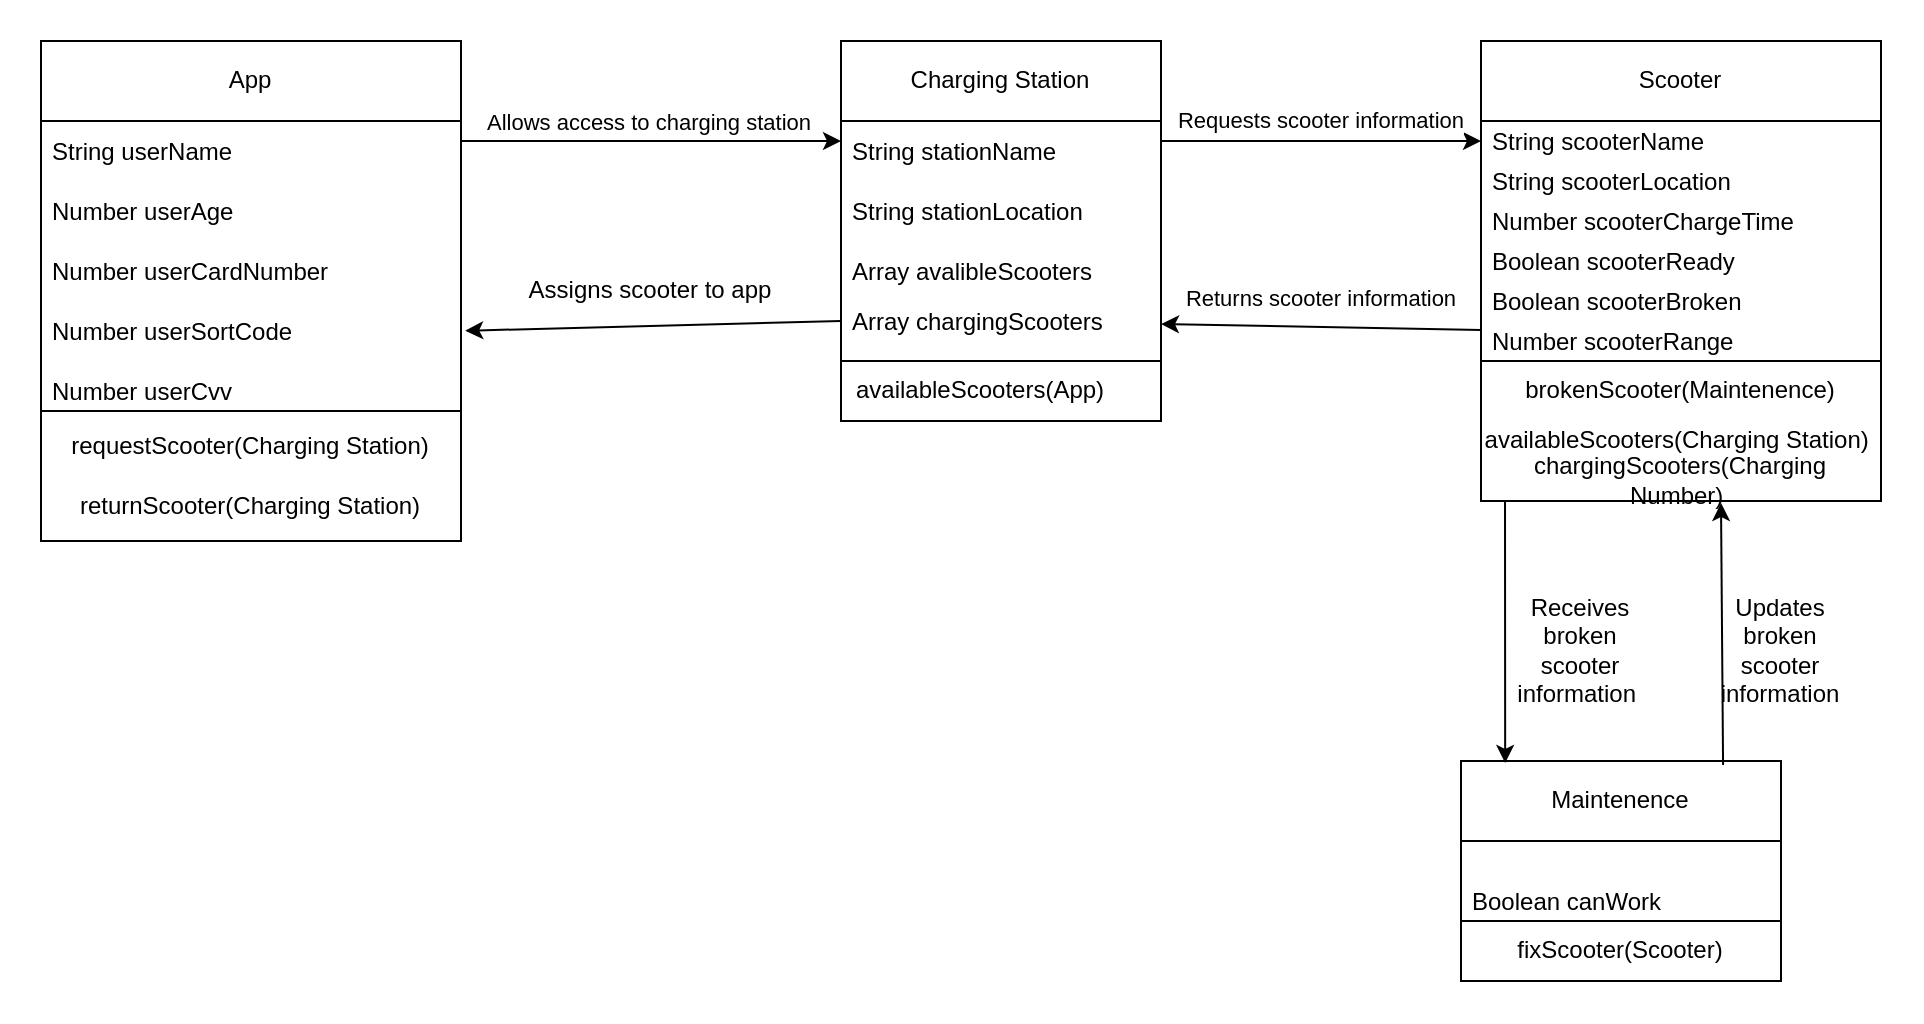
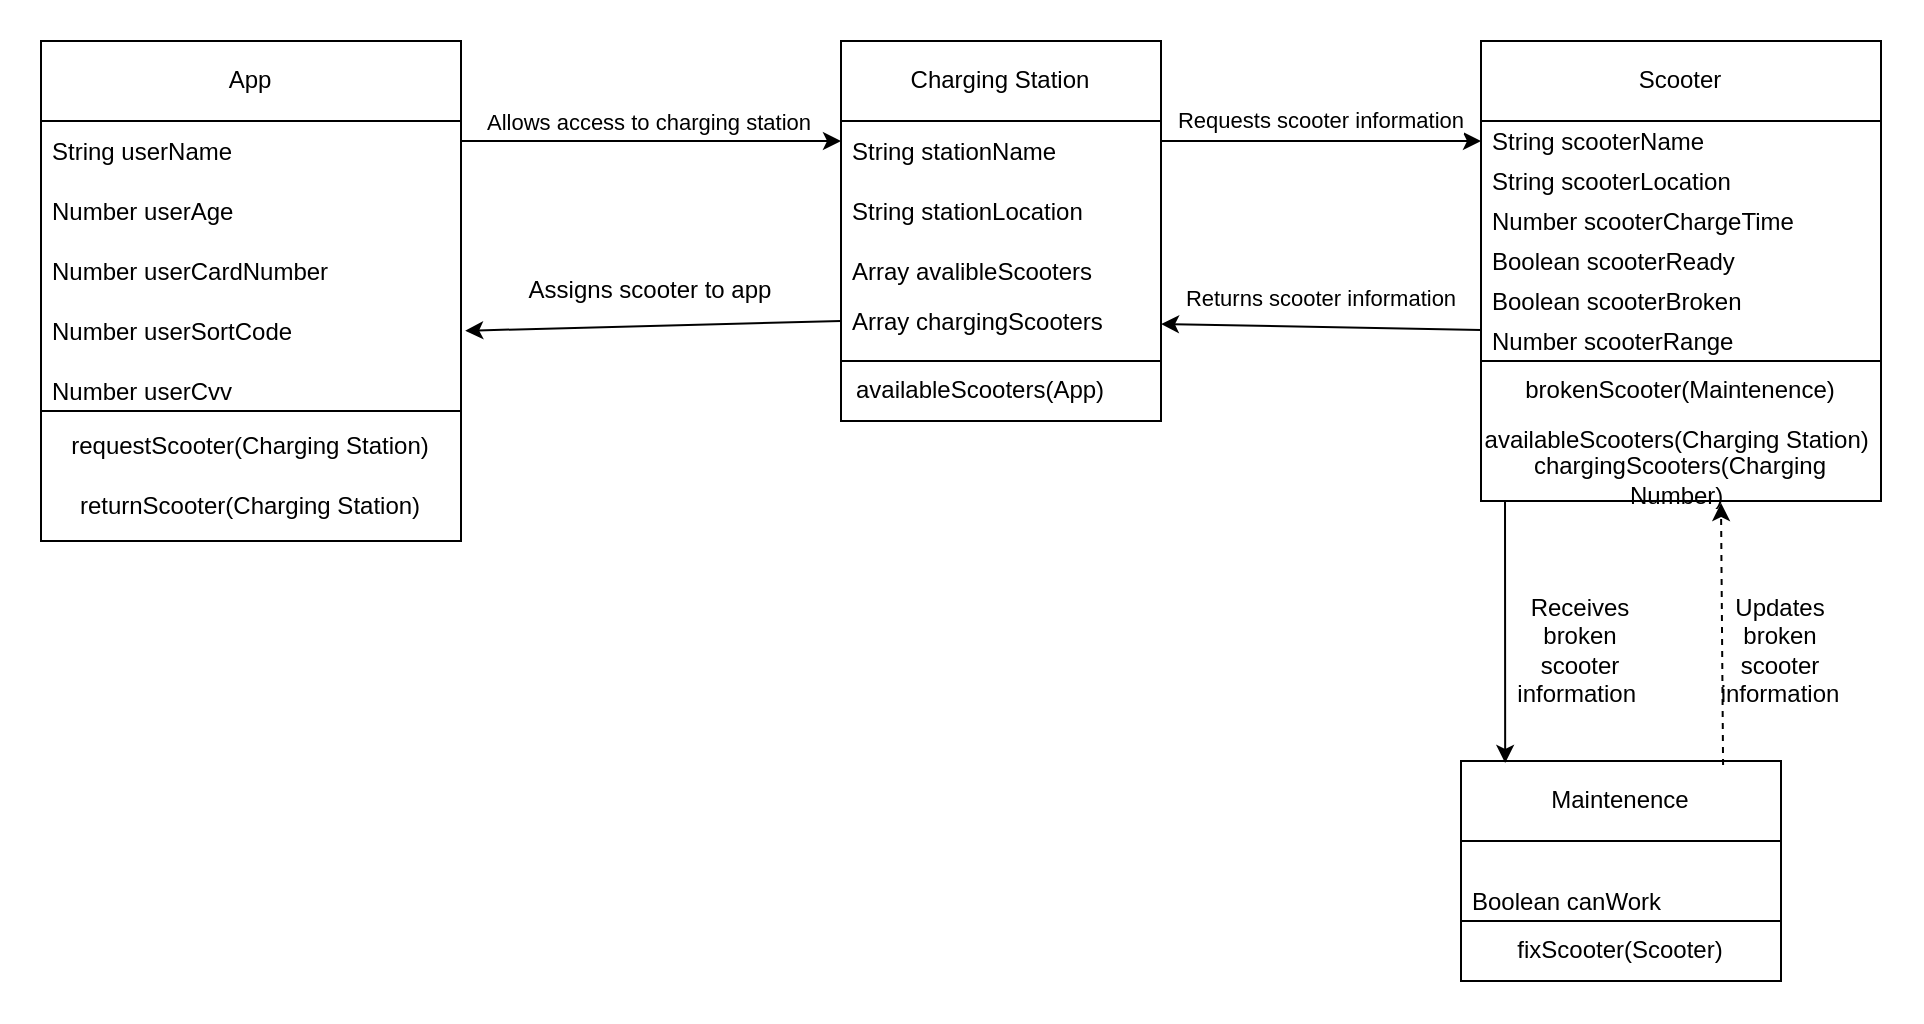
edge "Maintenence" -> "chargingScooters(Charging Number)": style solid -> dashed
